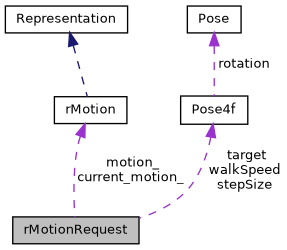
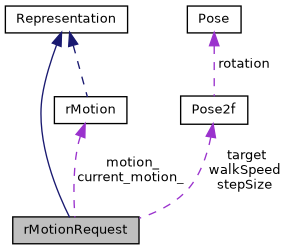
node "Pose4f": label "Pose4f" -> "Pose2f"
edge "rMotionRequest" -> "Representation": added
